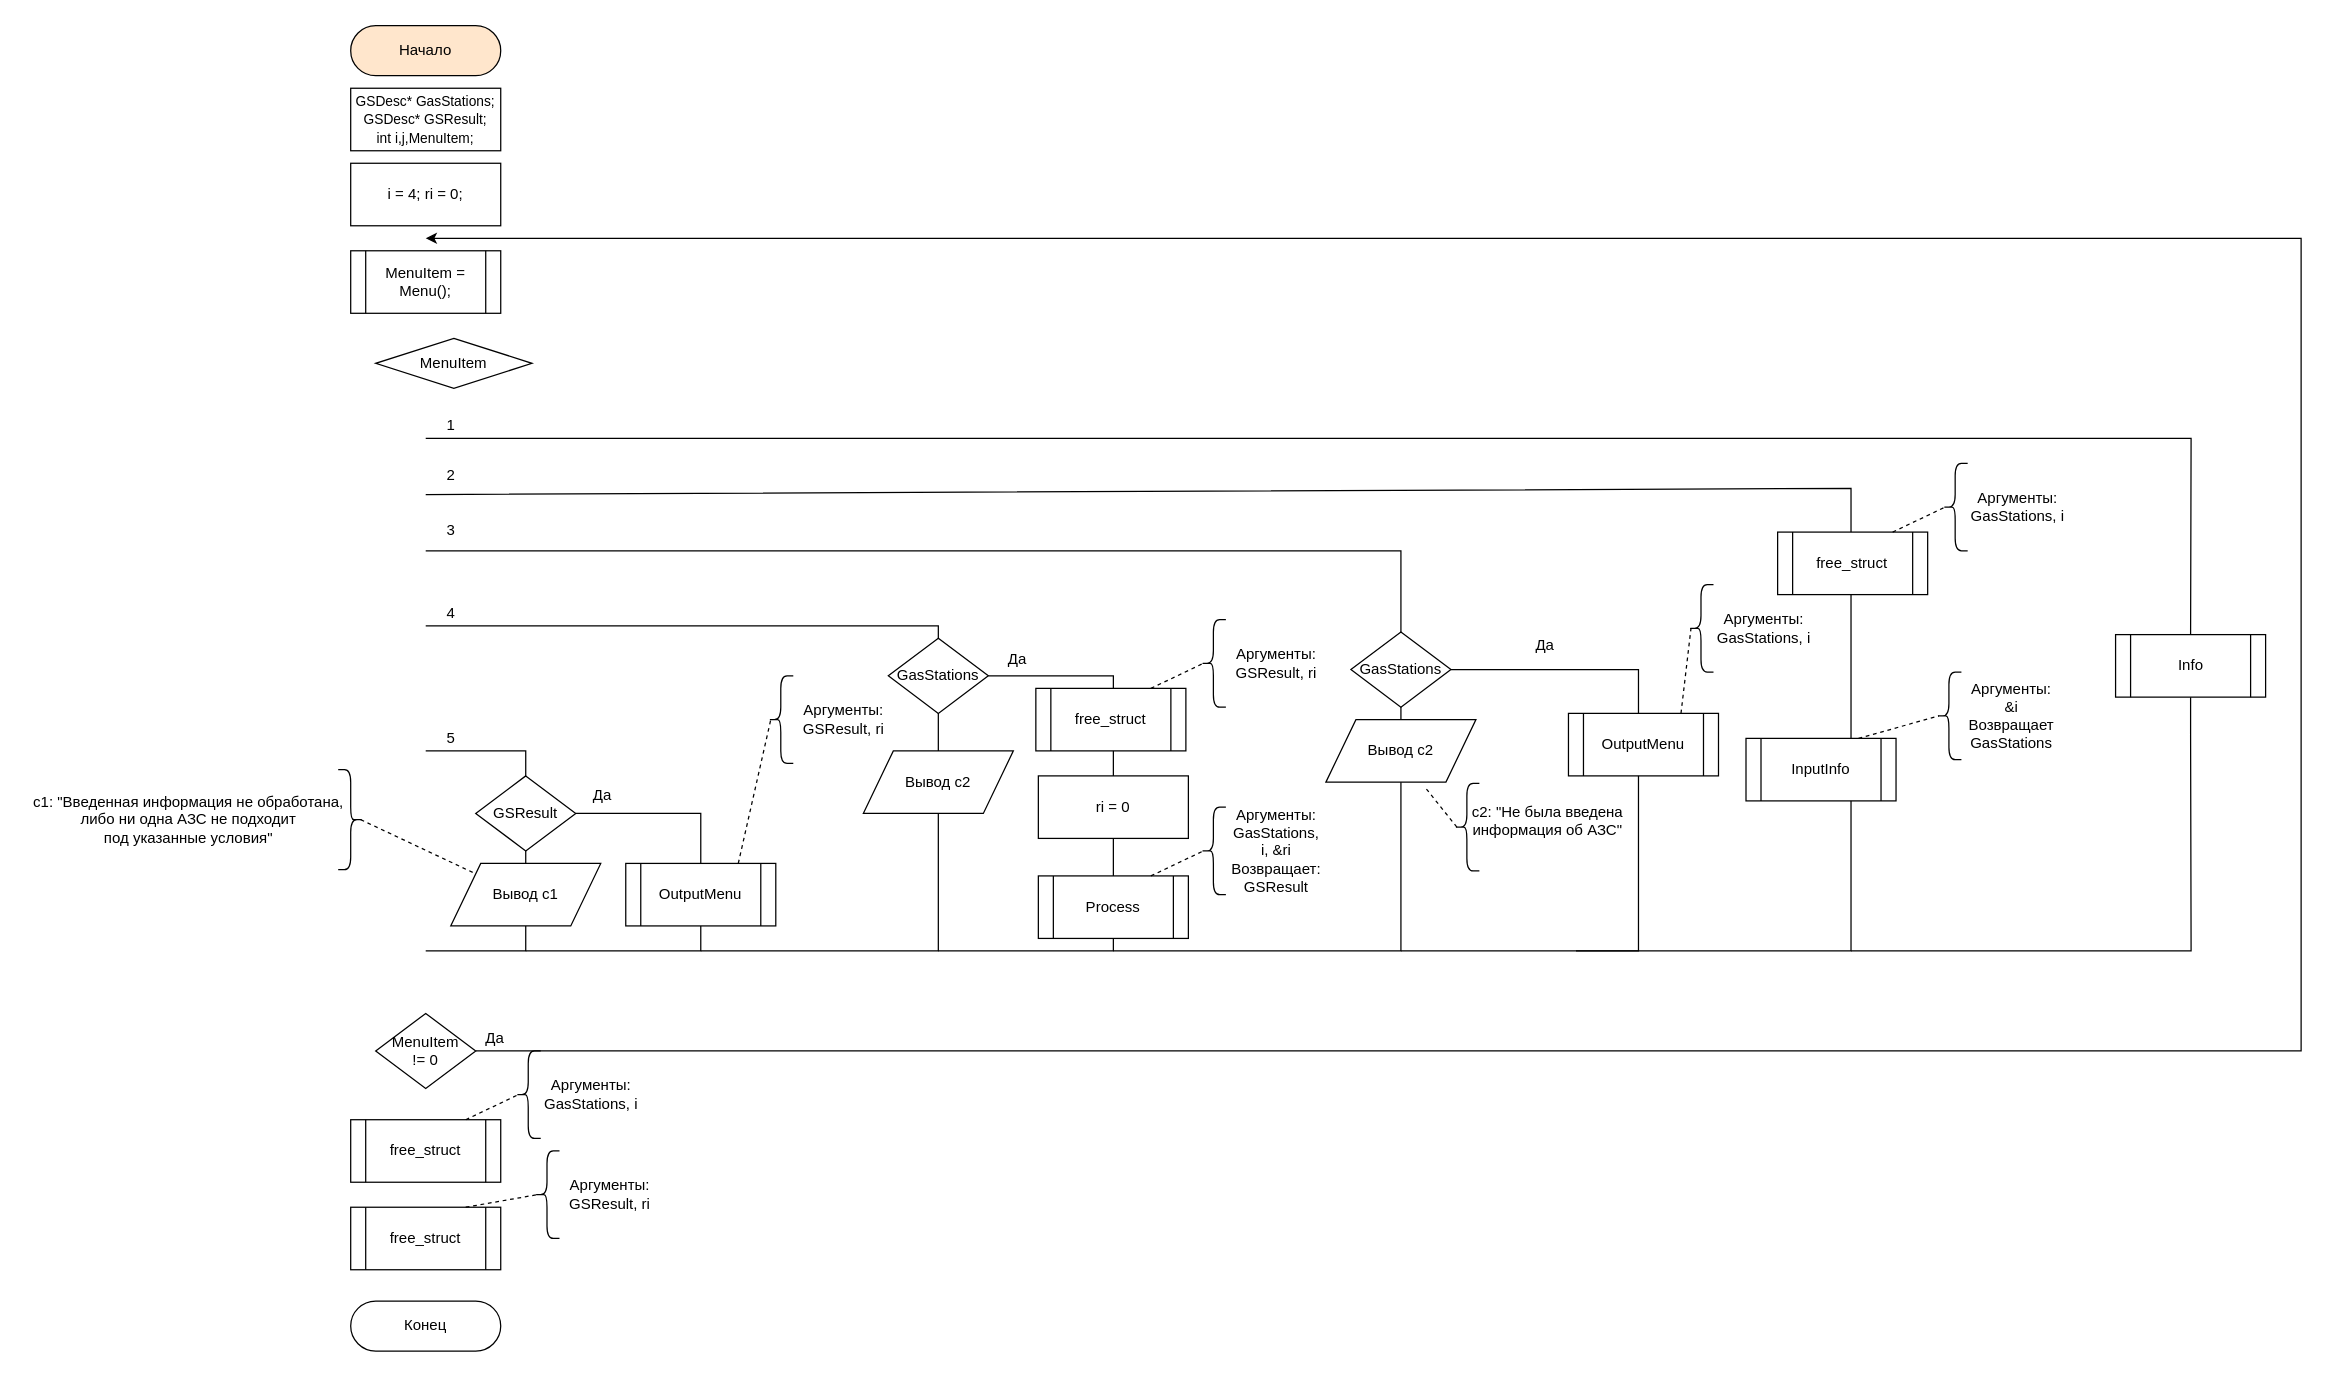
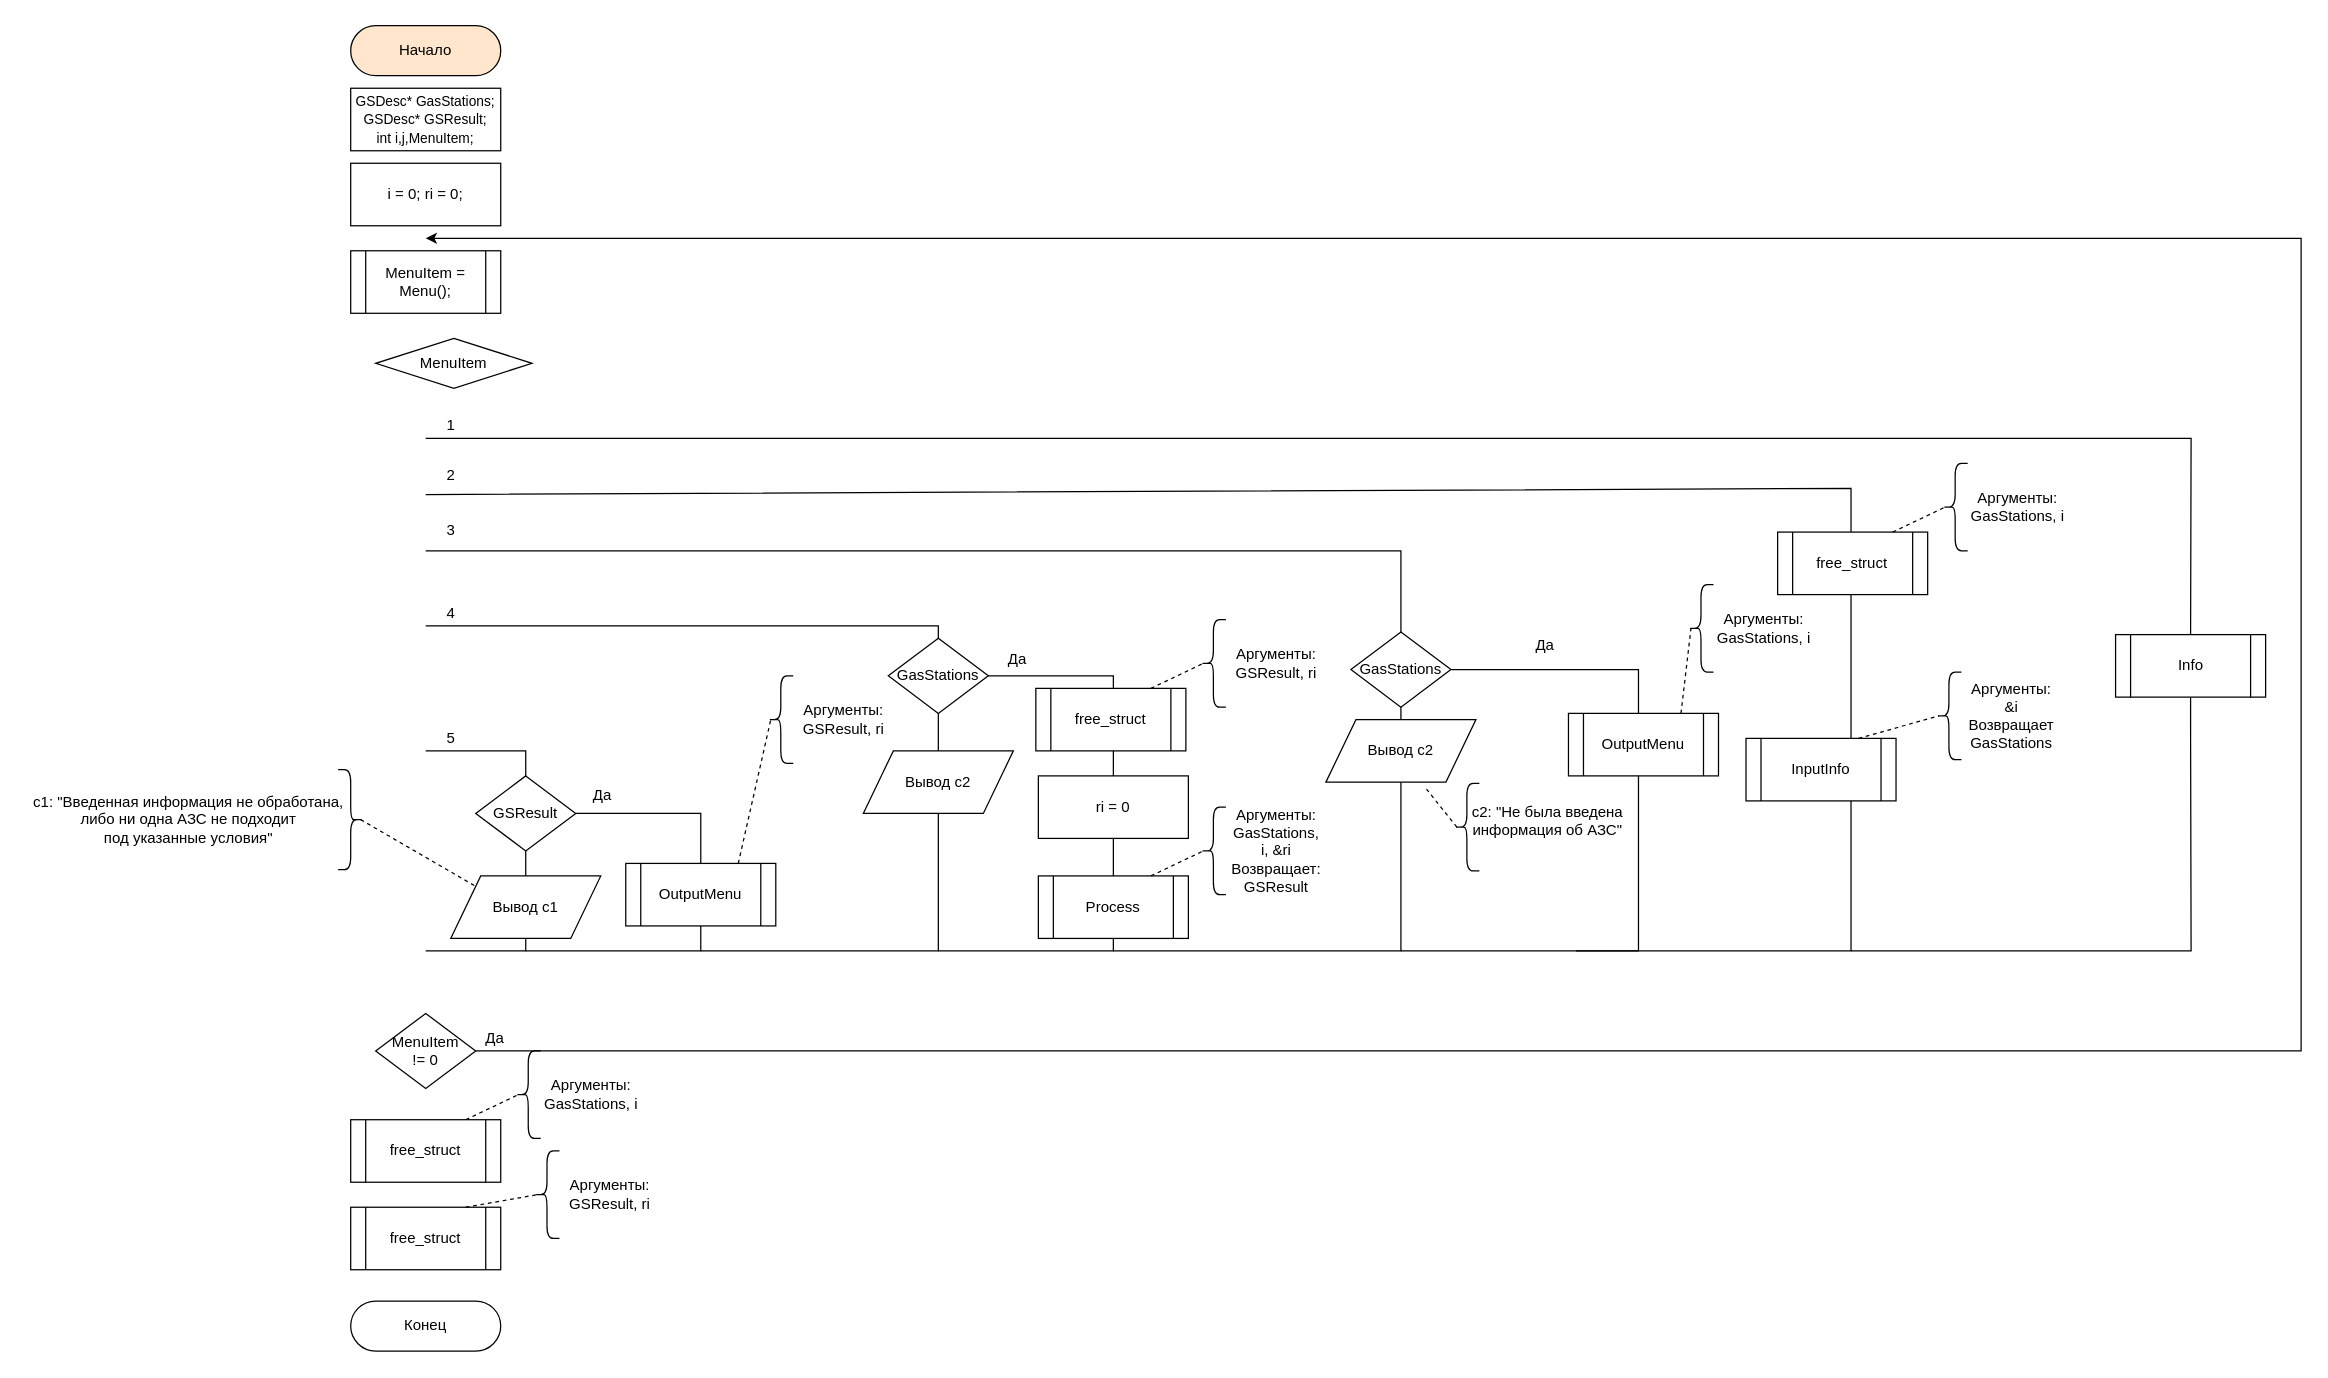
node "i = 4; ri = 0;": label "i = 4; ri = 0;" -> "i = 0; ri = 0;"
node "Вывод с1": moved (526, 894) -> (526, 907)
